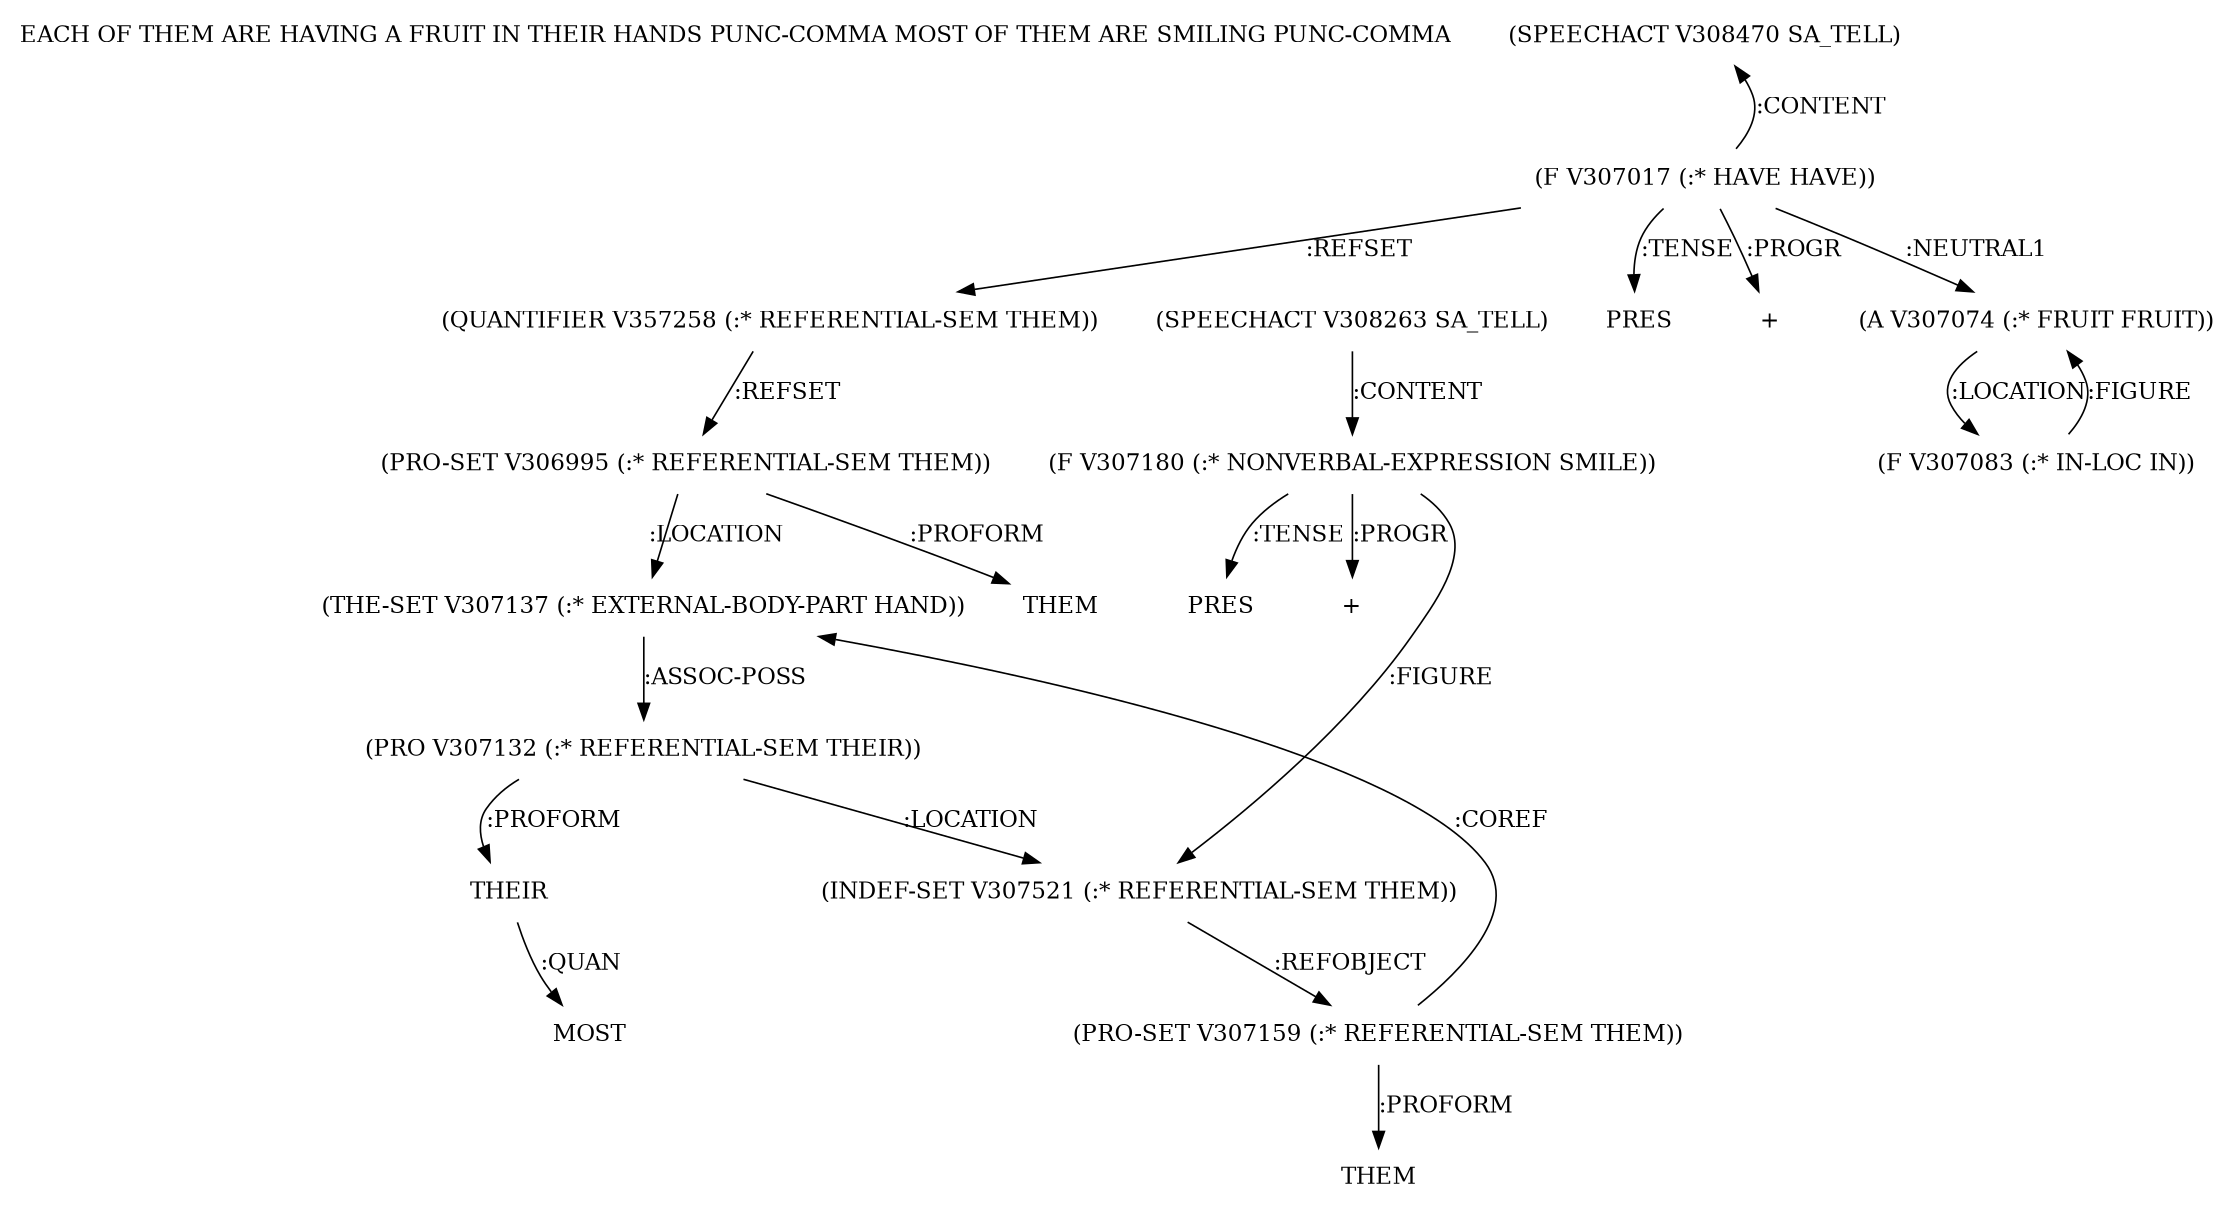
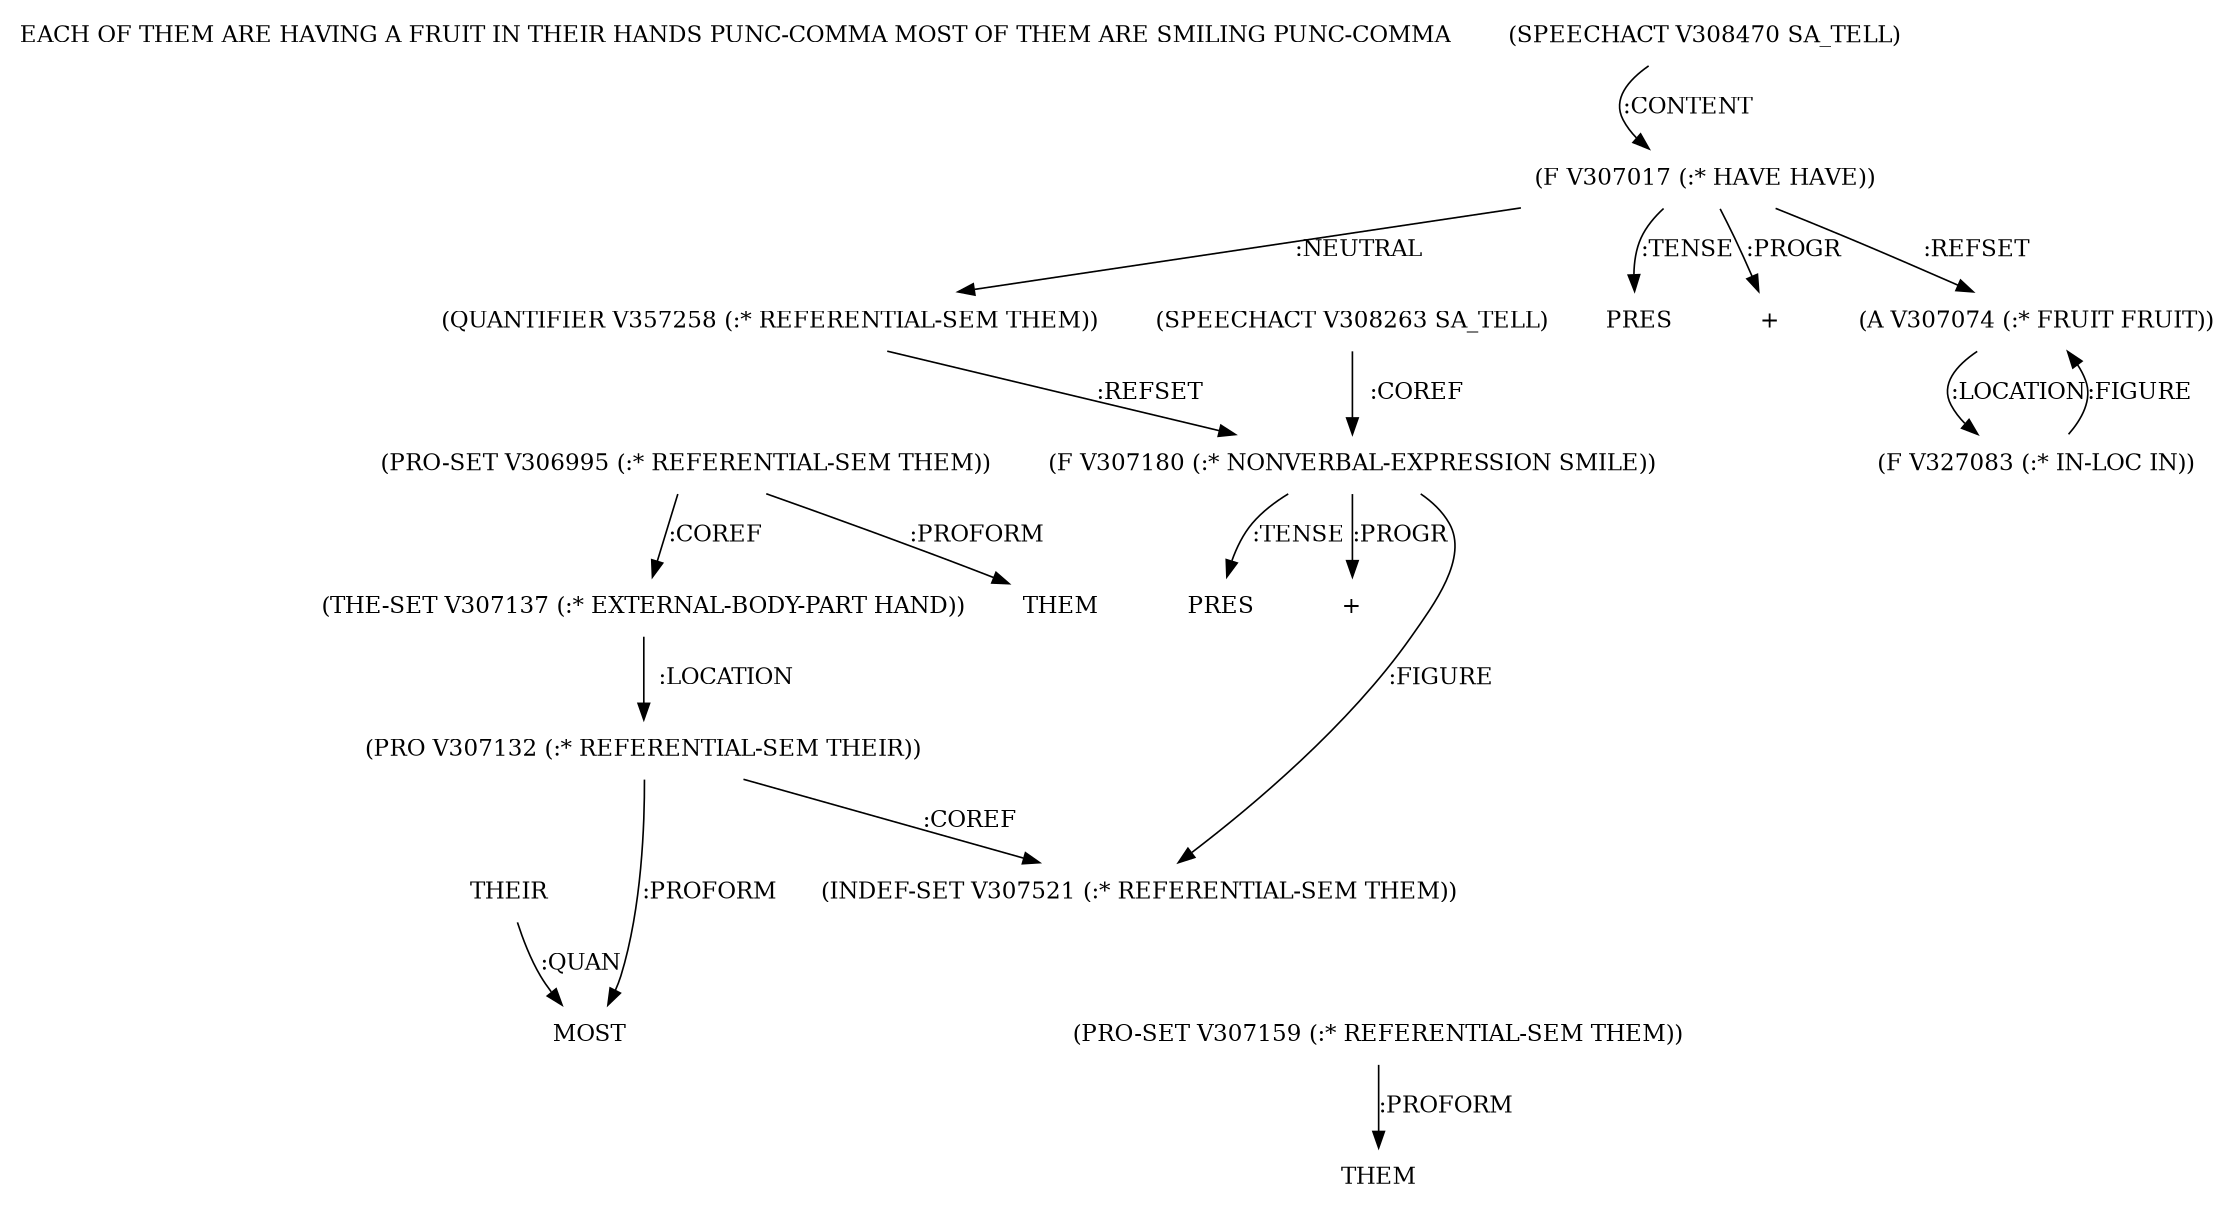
edge "(F V307017 (:* HAVE HAVE))" -> "(SPEECHACT V308470 SA_TELL)": reversed
edge "(F V307017 (:* HAVE HAVE))" -> "(QUANTIFIER V357258 (:* REFERENTIAL-SEM THEM))": label ":REFSET" -> ":NEUTRAL"
edge "(F V307017 (:* HAVE HAVE))" -> "(A V307074 (:* FRUIT FRUIT))": label ":NEUTRAL1" -> ":REFSET"
edge "(QUANTIFIER V357258 (:* REFERENTIAL-SEM THEM))" -> "(PRO-SET V306995 (:* REFERENTIAL-SEM THEM))": now "(QUANTIFIER V357258 (:* REFERENTIAL-SEM THEM))" -> "(F V307180 (:* NONVERBAL-EXPRESSION SMILE))"
edge "(SPEECHACT V308263 SA_TELL)" -> "(F V307180 (:* NONVERBAL-EXPRESSION SMILE))": label ":CONTENT" -> ":COREF"
node "(F V307083 (:* IN-LOC IN))": label "(F V307083 (:* IN-LOC IN))" -> "(F V327083 (:* IN-LOC IN))"
edge "(PRO-SET V306995 (:* REFERENTIAL-SEM THEM))" -> "(THE-SET V307137 (:* EXTERNAL-BODY-PART HAND))": label ":LOCATION" -> ":COREF"
edge "(THE-SET V307137 (:* EXTERNAL-BODY-PART HAND))" -> "(PRO V307132 (:* REFERENTIAL-SEM THEIR))": label ":ASSOC-POSS" -> ":LOCATION"
edge "(PRO-SET V307159 (:* REFERENTIAL-SEM THEM))" -> "(THE-SET V307137 (:* EXTERNAL-BODY-PART HAND))": removed, label ":COREF"
edge "(PRO V307132 (:* REFERENTIAL-SEM THEIR))" -> "THEIR": now "(PRO V307132 (:* REFERENTIAL-SEM THEIR))" -> "MOST"
edge "(PRO V307132 (:* REFERENTIAL-SEM THEIR))" -> "(INDEF-SET V307521 (:* REFERENTIAL-SEM THEM))": label ":LOCATION" -> ":COREF"
edge "(INDEF-SET V307521 (:* REFERENTIAL-SEM THEM))" -> "(PRO-SET V307159 (:* REFERENTIAL-SEM THEM))": removed, label ":REFOBJECT"
